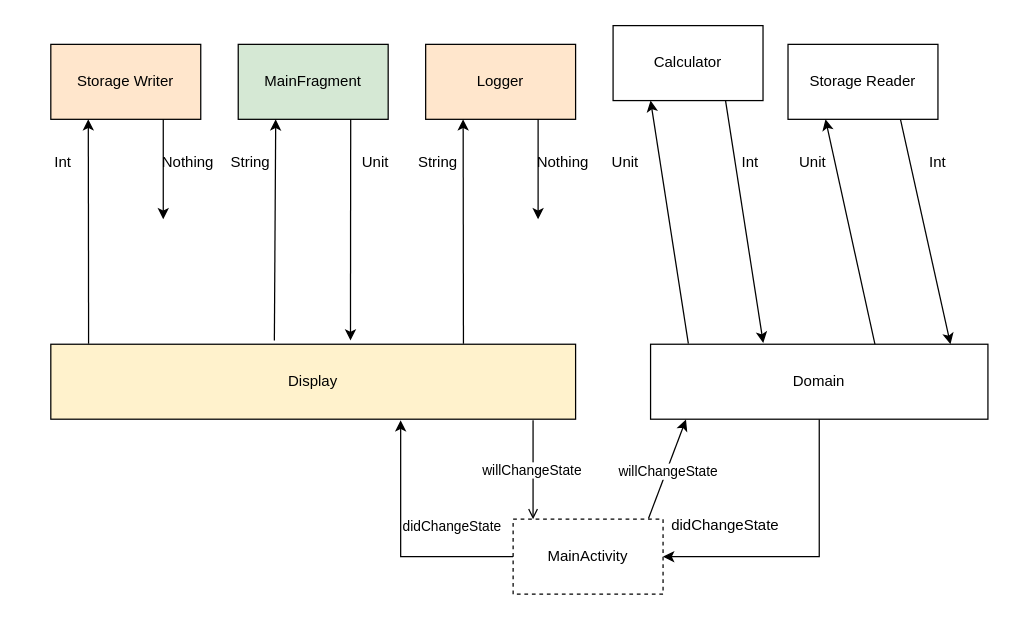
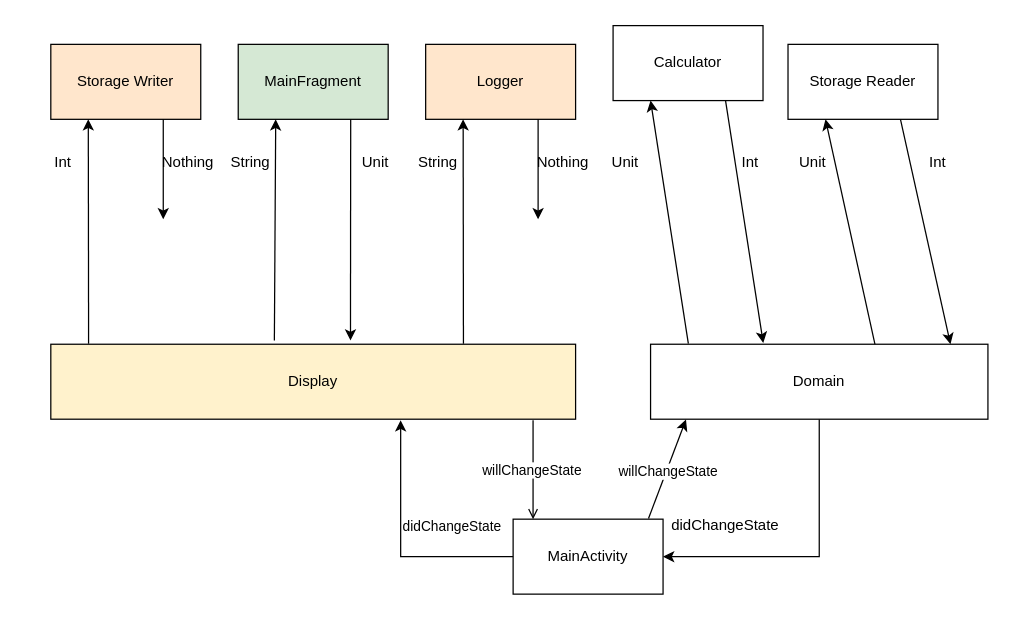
node "MainActivity": style dashed -> solid
